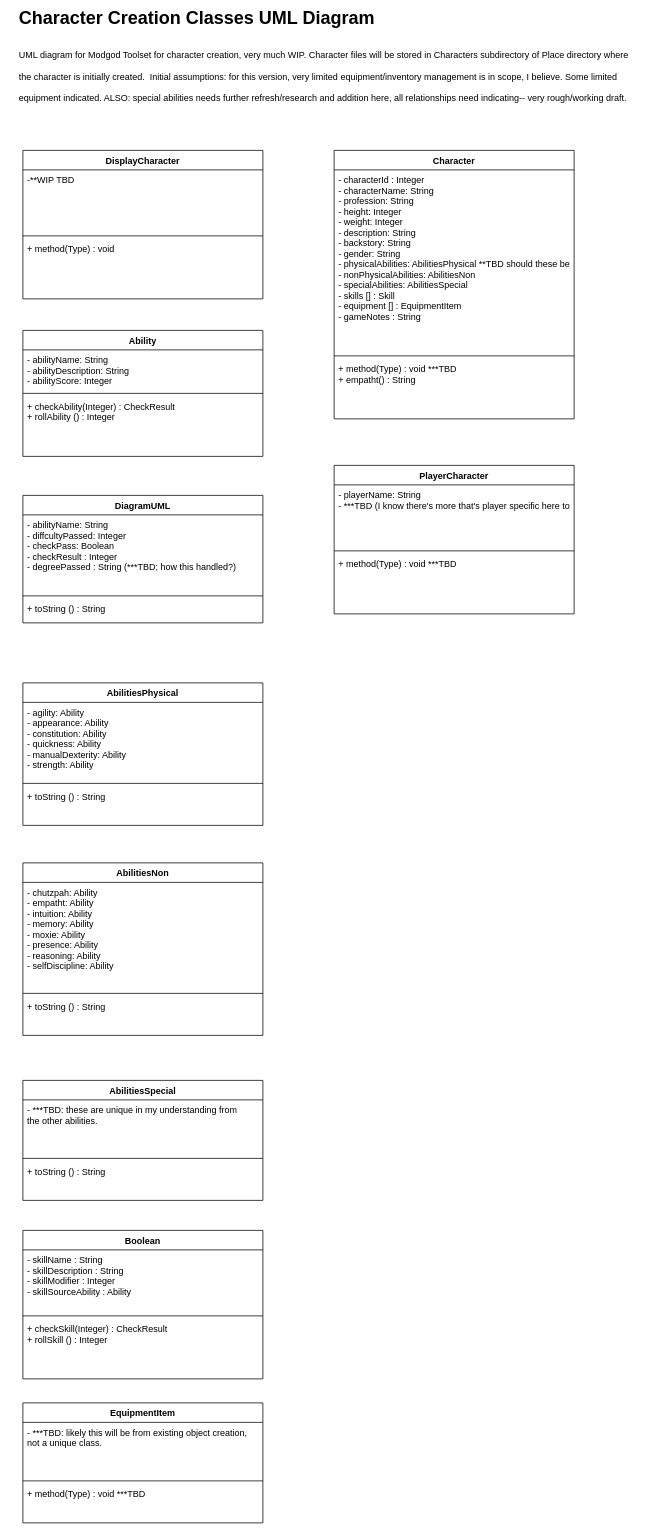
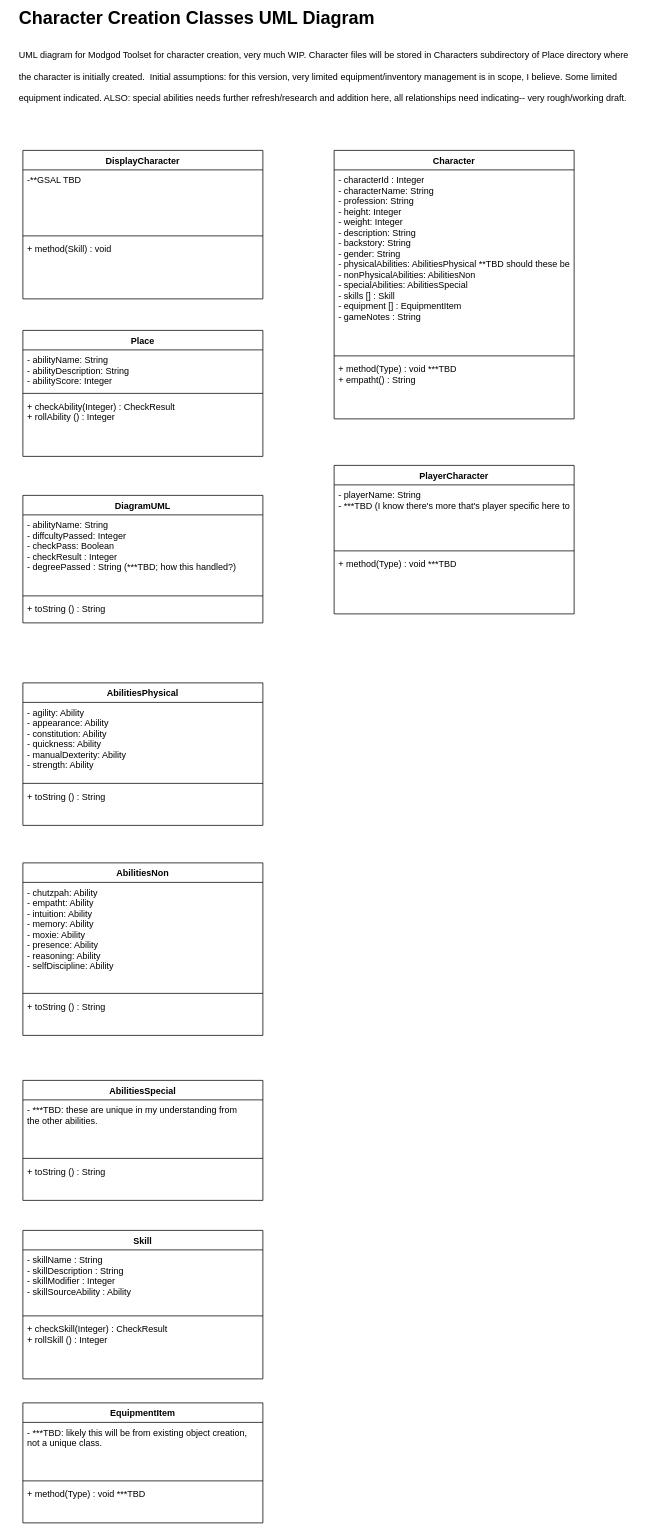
node "-**WIP TBD": label "-**WIP TBD" -> "-**GSAL TBD"
node "+ method(Type) : void": label "+ method(Type) : void" -> "+ method(Skill) : void"
node "Ability": label "Ability" -> "Place"
node "Boolean": label "Boolean" -> "Skill"
